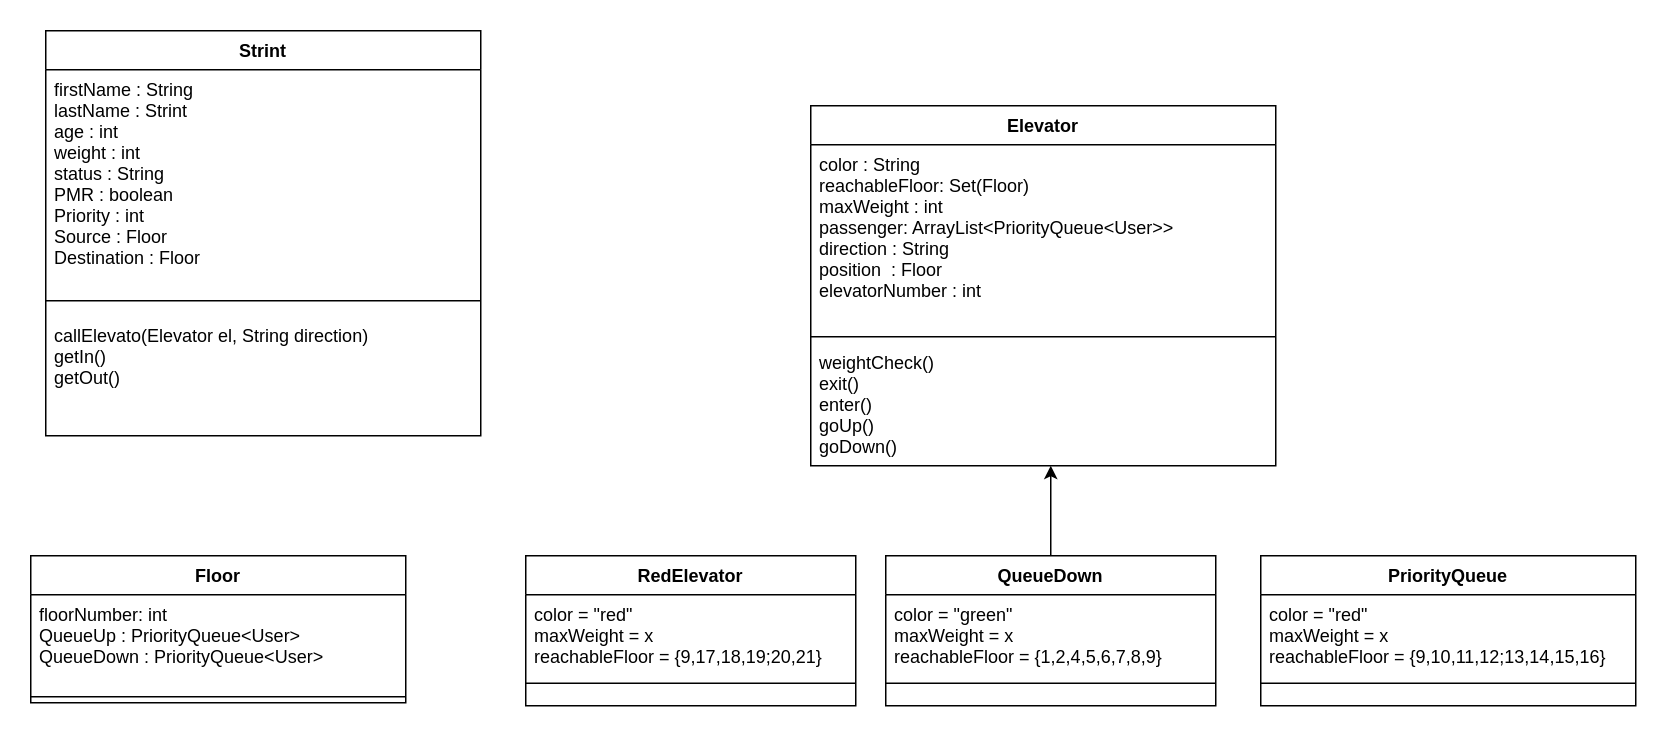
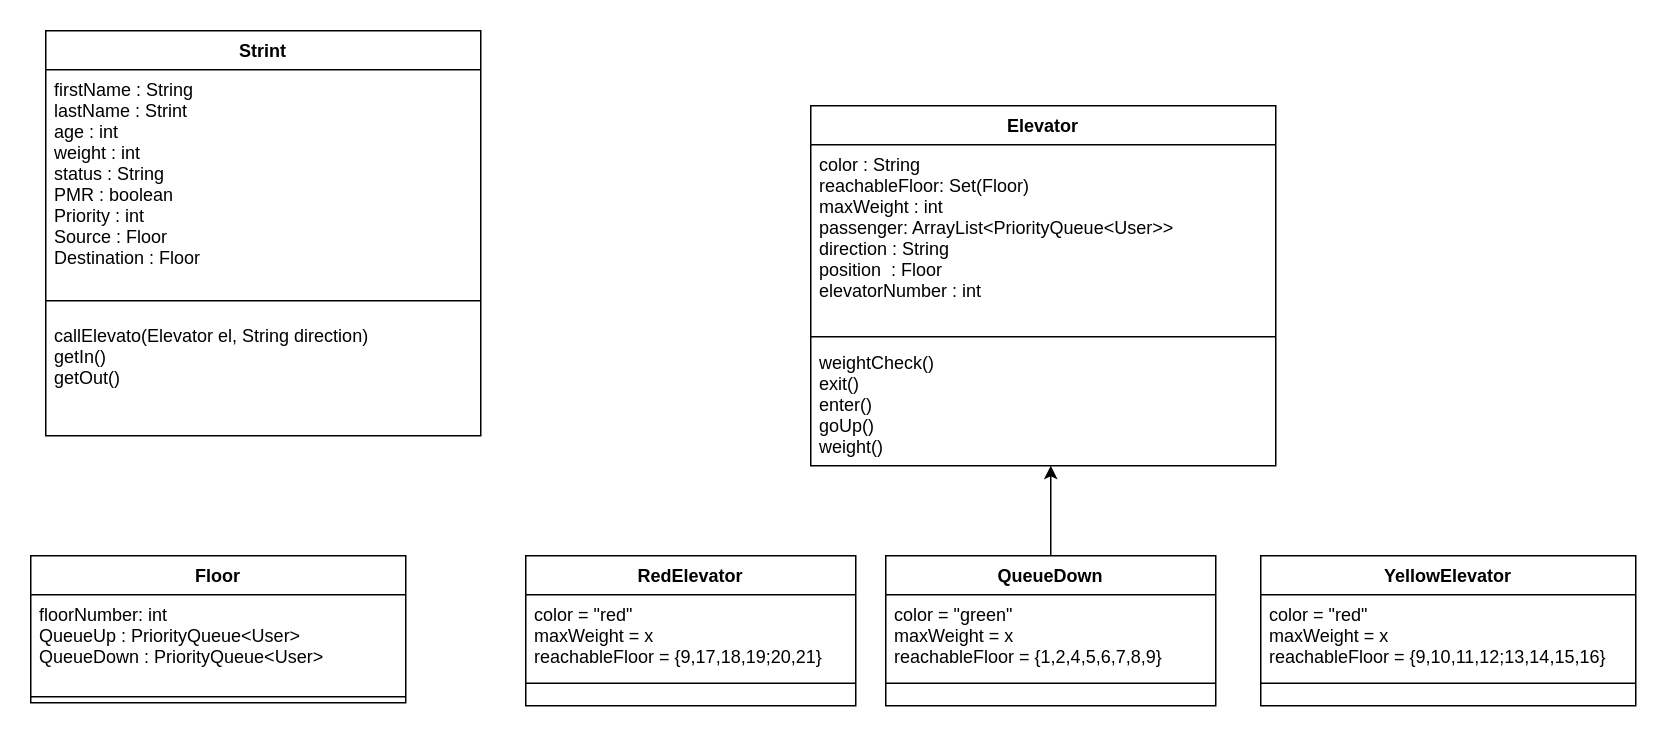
node "weightCheck() exit() enter() goUp() goDown()": label "weightCheck() exit() enter() goUp() goDown()" -> "weightCheck() exit() enter() goUp() weight()"
node "PriorityQueue": label "PriorityQueue" -> "YellowElevator"
